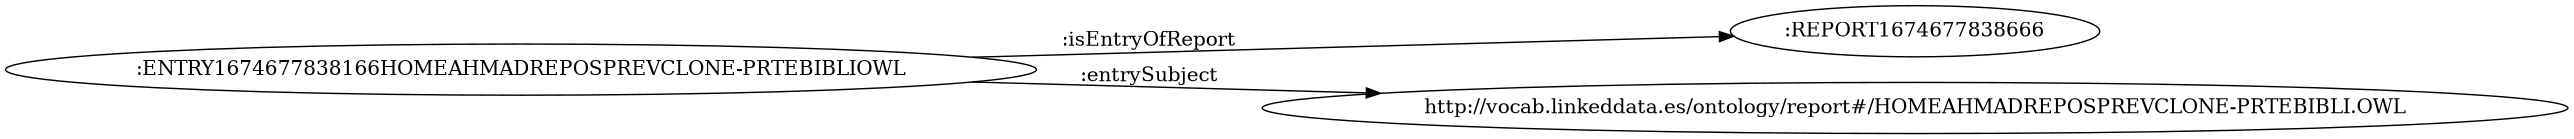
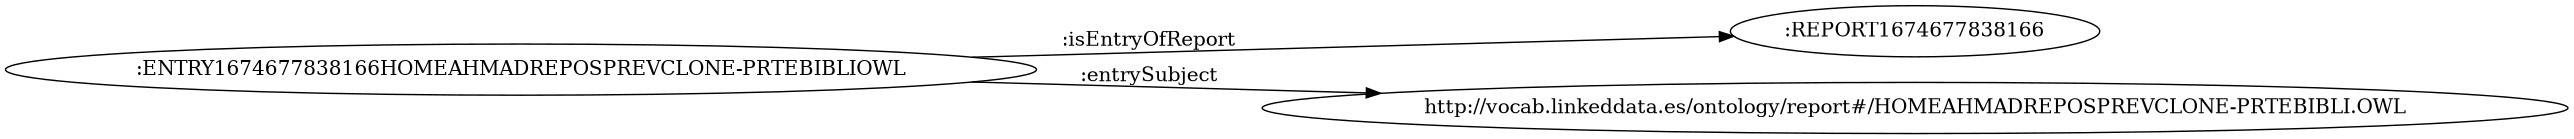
node ":REPORT1674677838666": label ":REPORT1674677838666" -> ":REPORT1674677838166"
